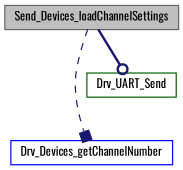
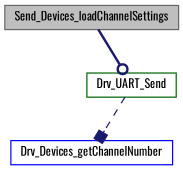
edge "Send_Devices_loadChannelSettings" -> "Drv_Devices_getChannelNumber": now "Drv_UART_Send" -> "Drv_Devices_getChannelNumber"
